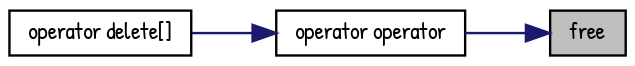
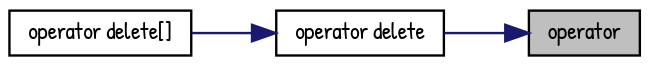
node "operator operator": label "operator operator" -> "operator delete"
node "free": label "free" -> "operator"
